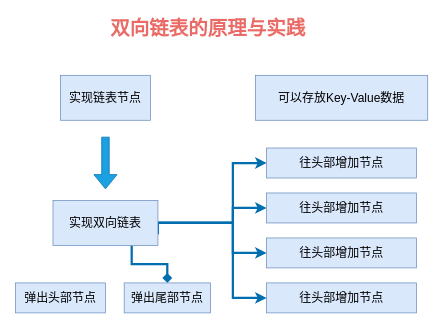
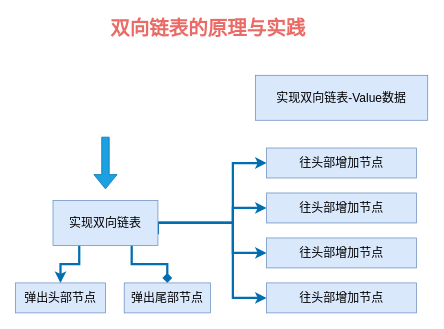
node "实现链表节点": removed
node "可以存放Key-Value数据": label "可以存放Key-Value数据" -> "实现双向链表-Value数据"
edge "实现双向链表" -> "弹出头部节点": added
